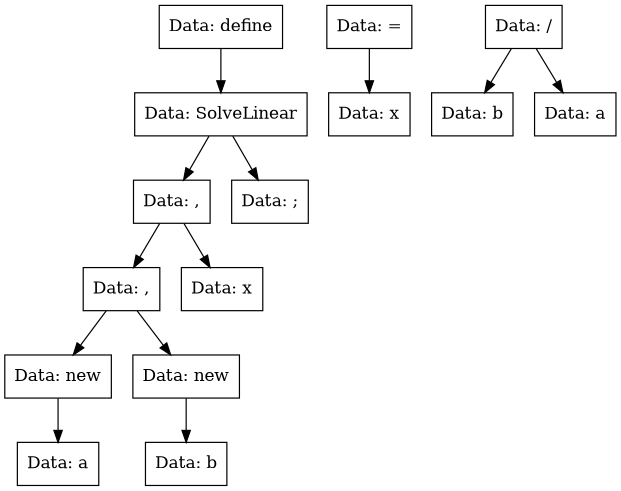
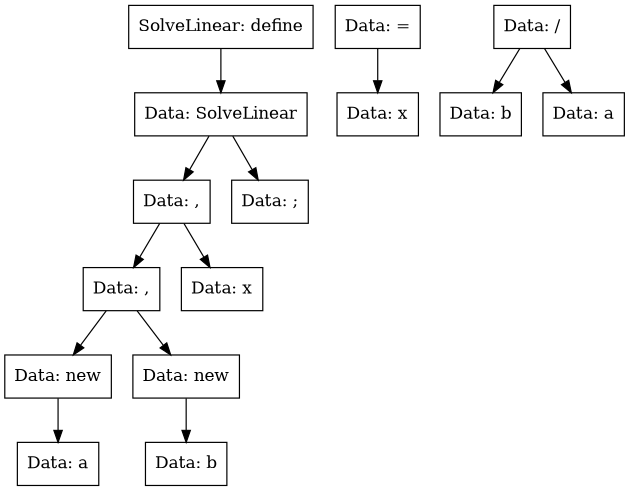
node "Data: define": label "Data: define" -> "SolveLinear: define"
